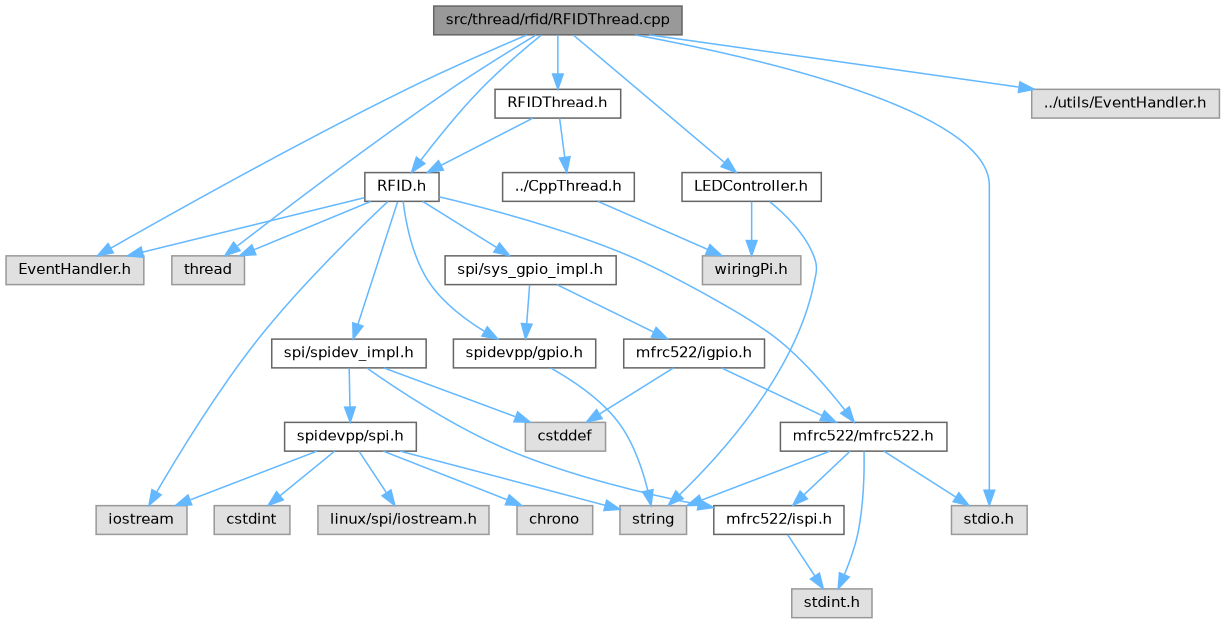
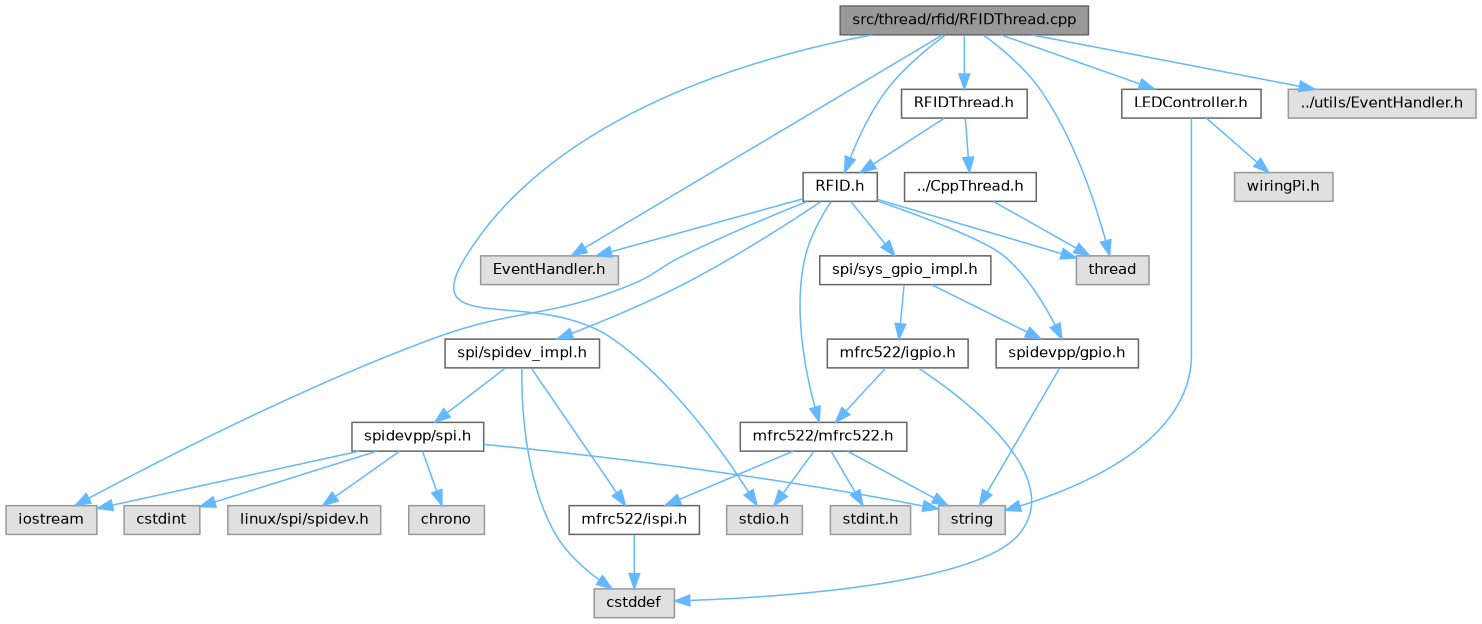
edge "../CppThread.h" -> "wiringPi.h": now "../CppThread.h" -> "thread"
node "linux/spi/iostream.h": label "linux/spi/iostream.h" -> "linux/spi/spidev.h"
edge "mfrc522/ispi.h" -> "stdint.h": now "mfrc522/ispi.h" -> "cstddef"
